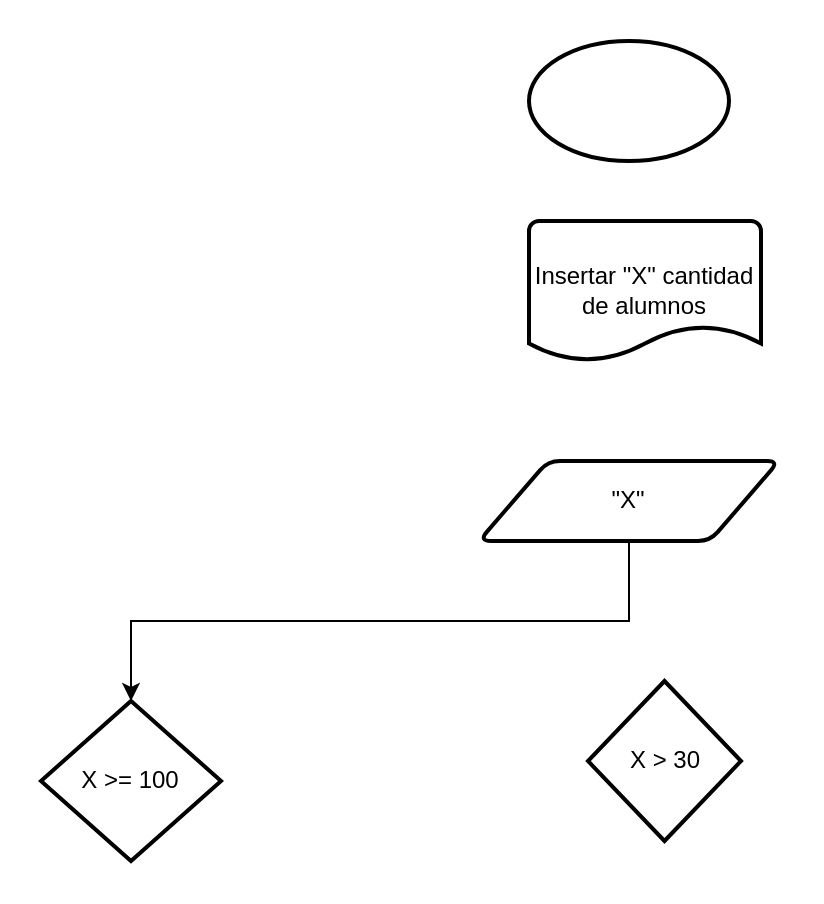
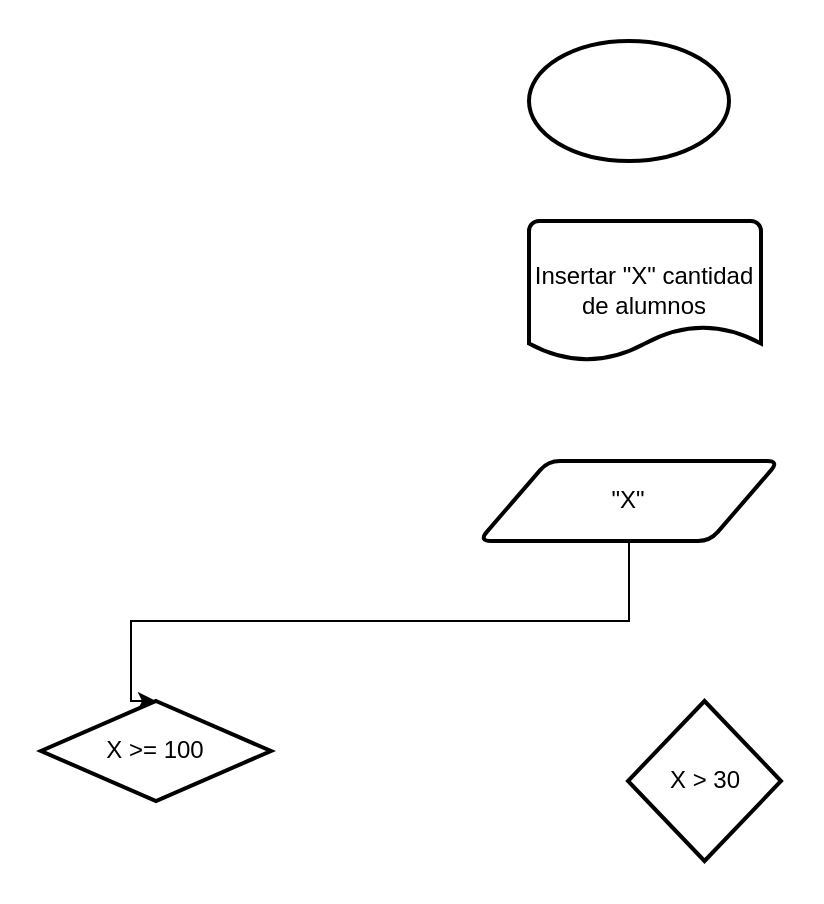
node "X > 30": moved (665, 761) -> (705, 781)
node "X >= 100": size 180x160 -> 230x100
